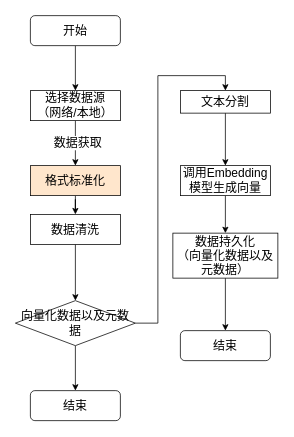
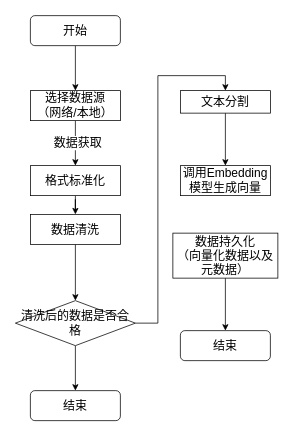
node "格式标准化": fillcolor #ffe6cc -> #ffffff
edge "调用Embedding模型生成向量" -> "数据持久化 （向量化数据以及元数据）": removed
node "向量化数据以及元数据": label "向量化数据以及元数据" -> "清洗后的数据是否合格"
